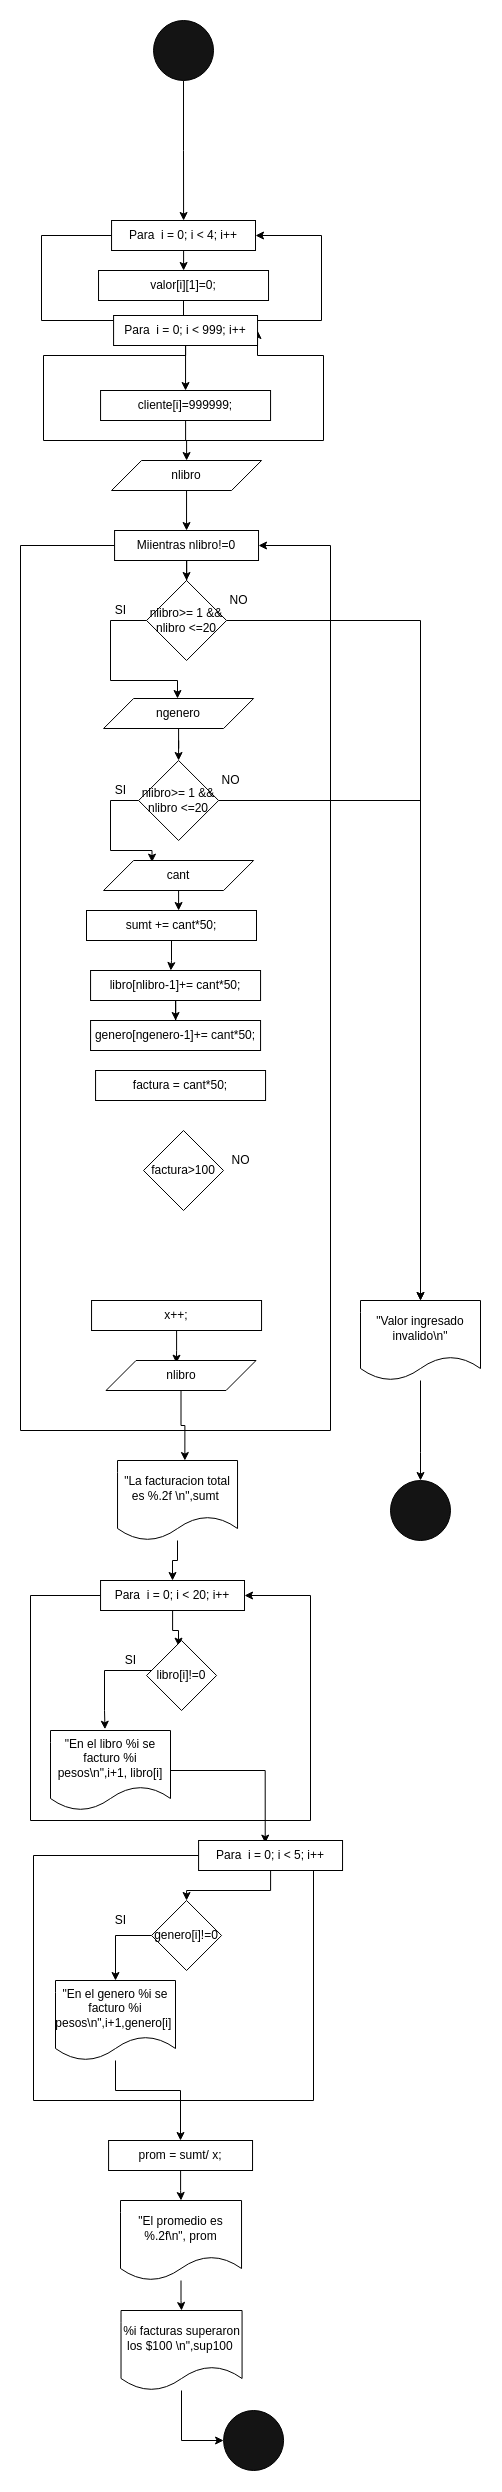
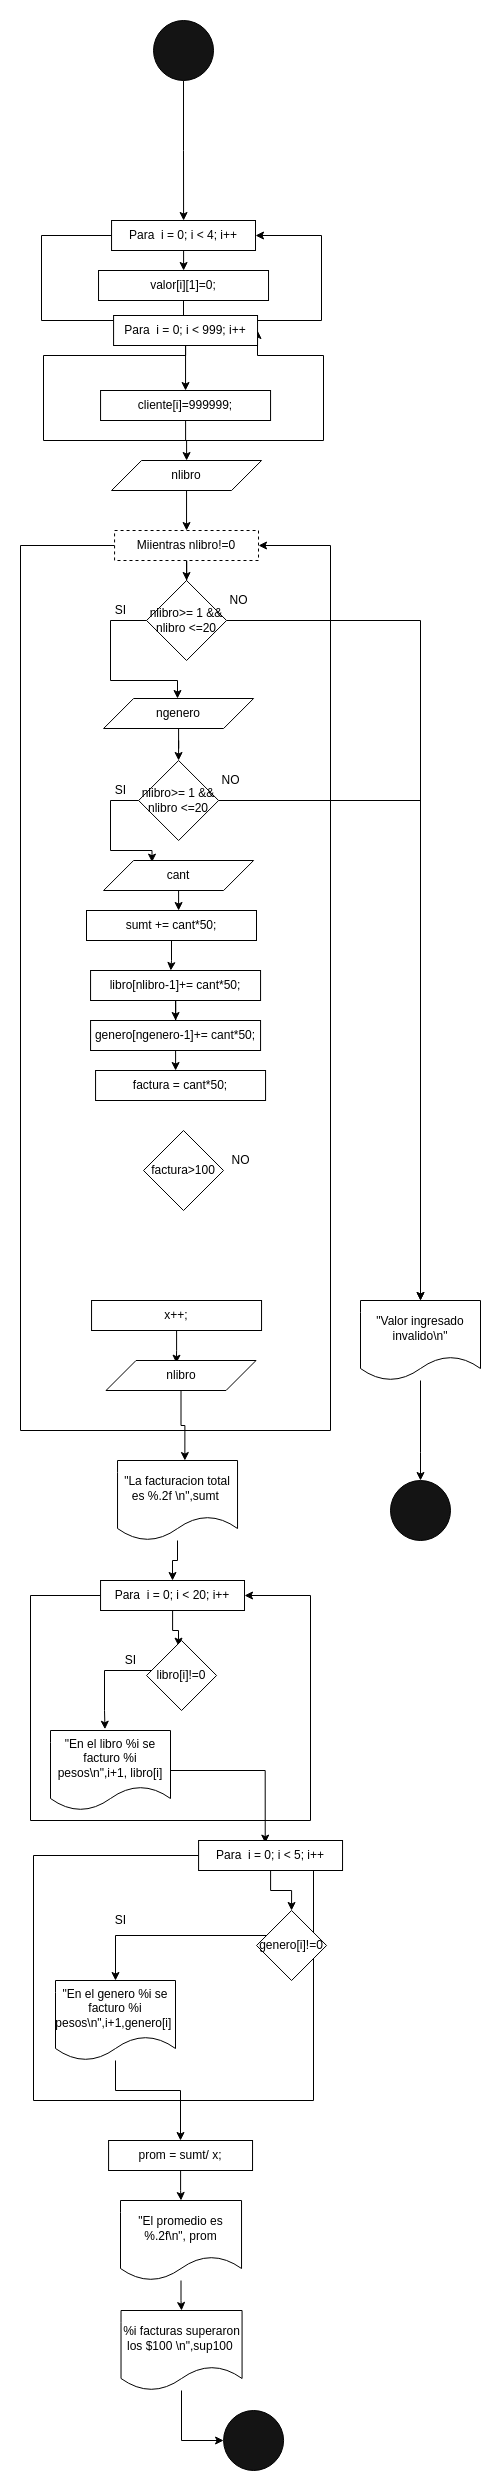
node "Miientras nlibro!=0": style solid -> dashed
edge "genero[ngenero-1]+= cant*50;" -> "factura = cant*50;": added
node "genero[i]!=0": moved (187, 1936) -> (292, 1946)
